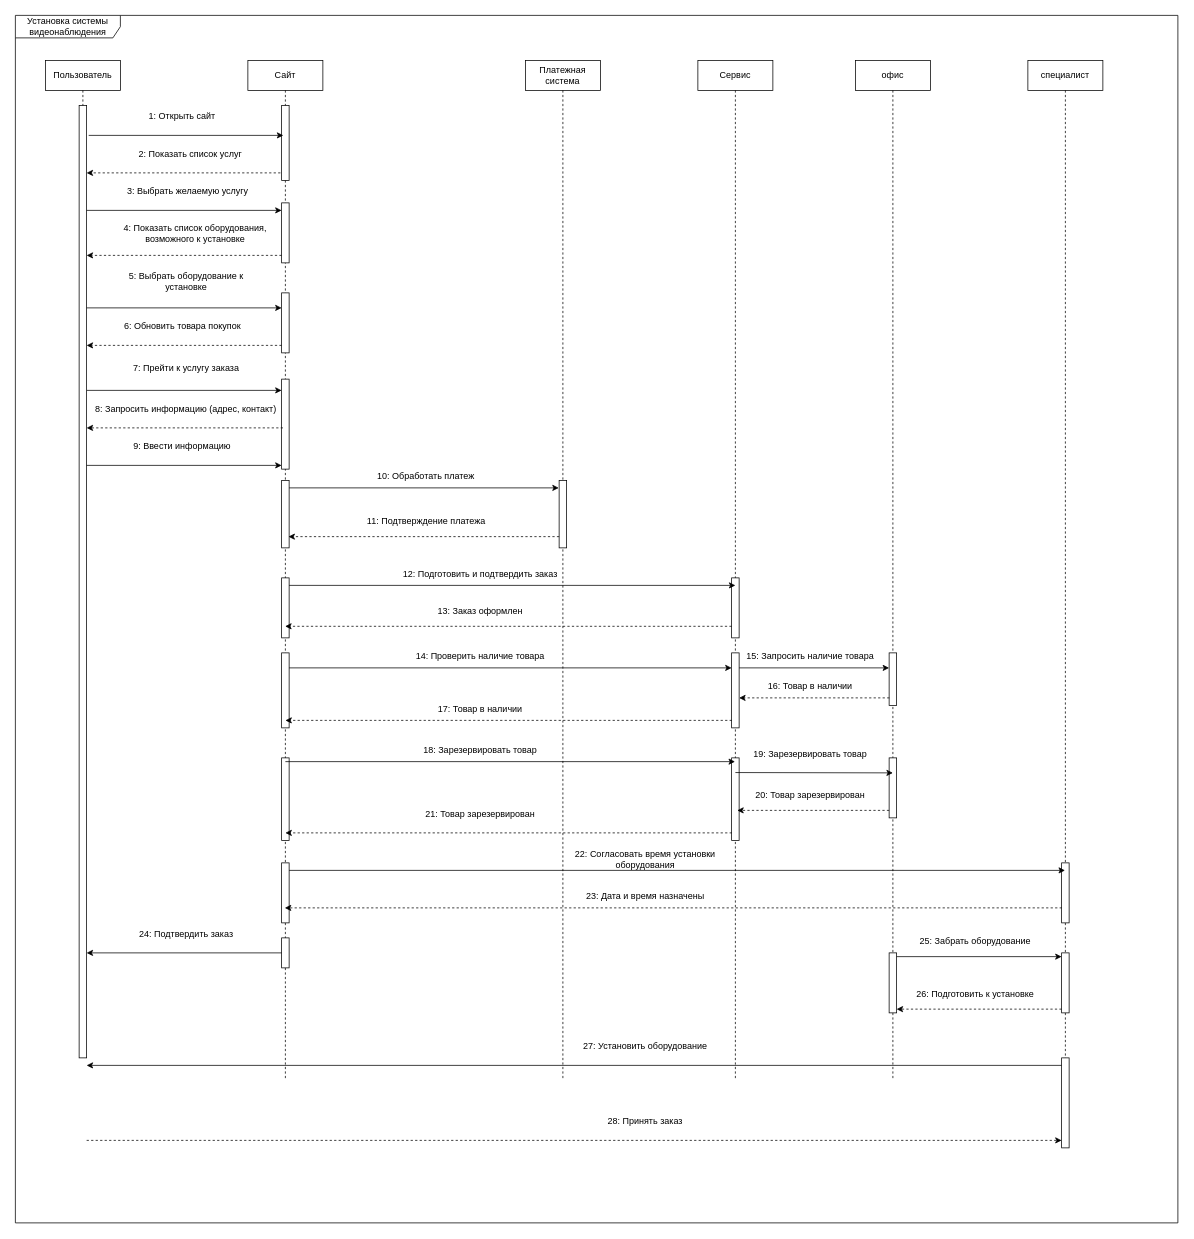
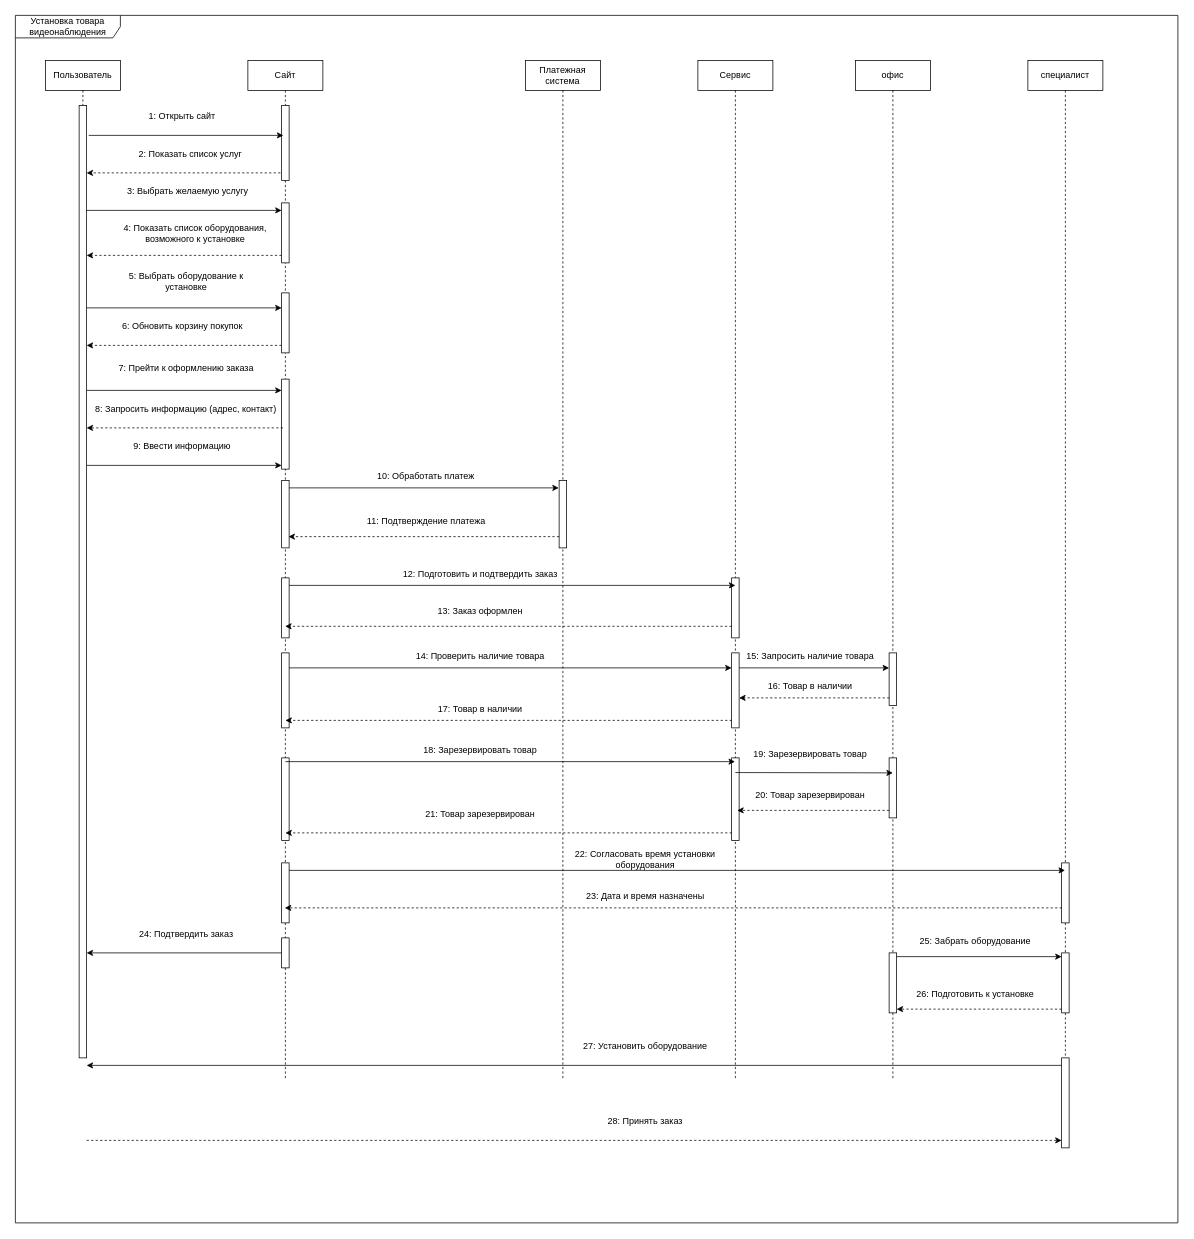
node "Установка системы видеонаблюдения": label "Установка системы видеонаблюдения" -> "Установка товара видеонаблюдения"
node "6: Обновить товара покупок": label "6: Обновить товара покупок" -> "6: Обновить корзину покупок"
node "7: Прейти к услугу заказа": label "7: Прейти к услугу заказа" -> "7: Прейти к оформлению заказа"
